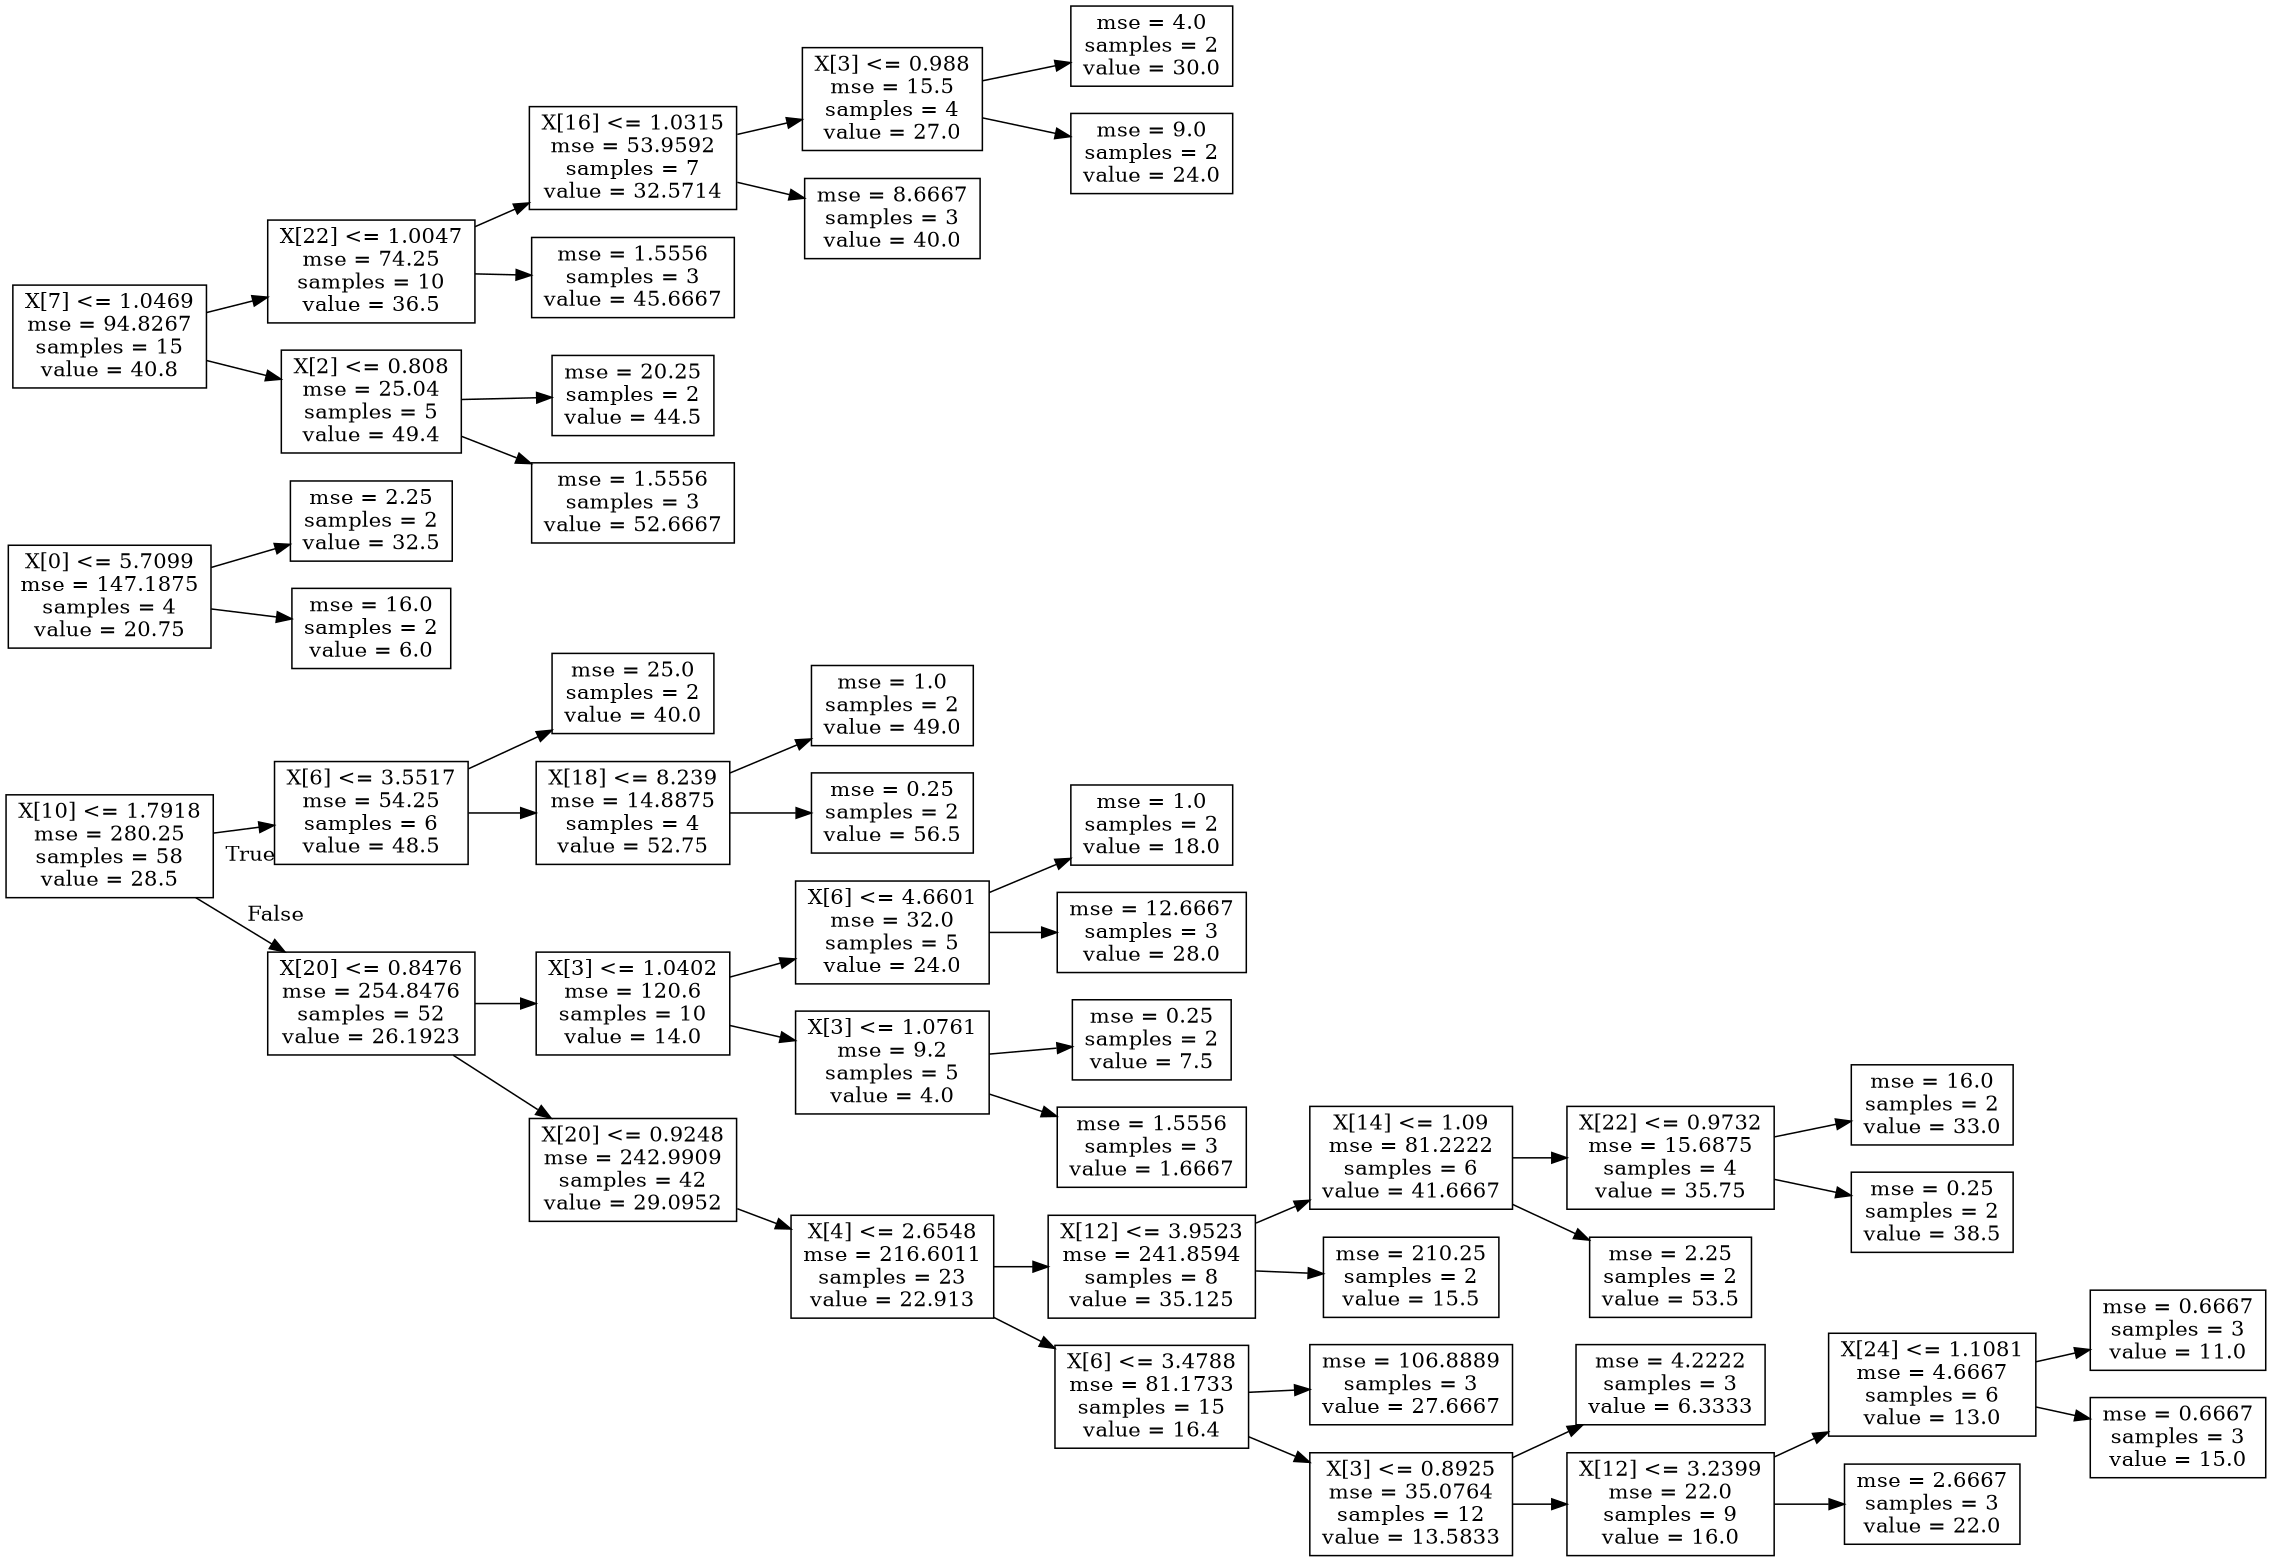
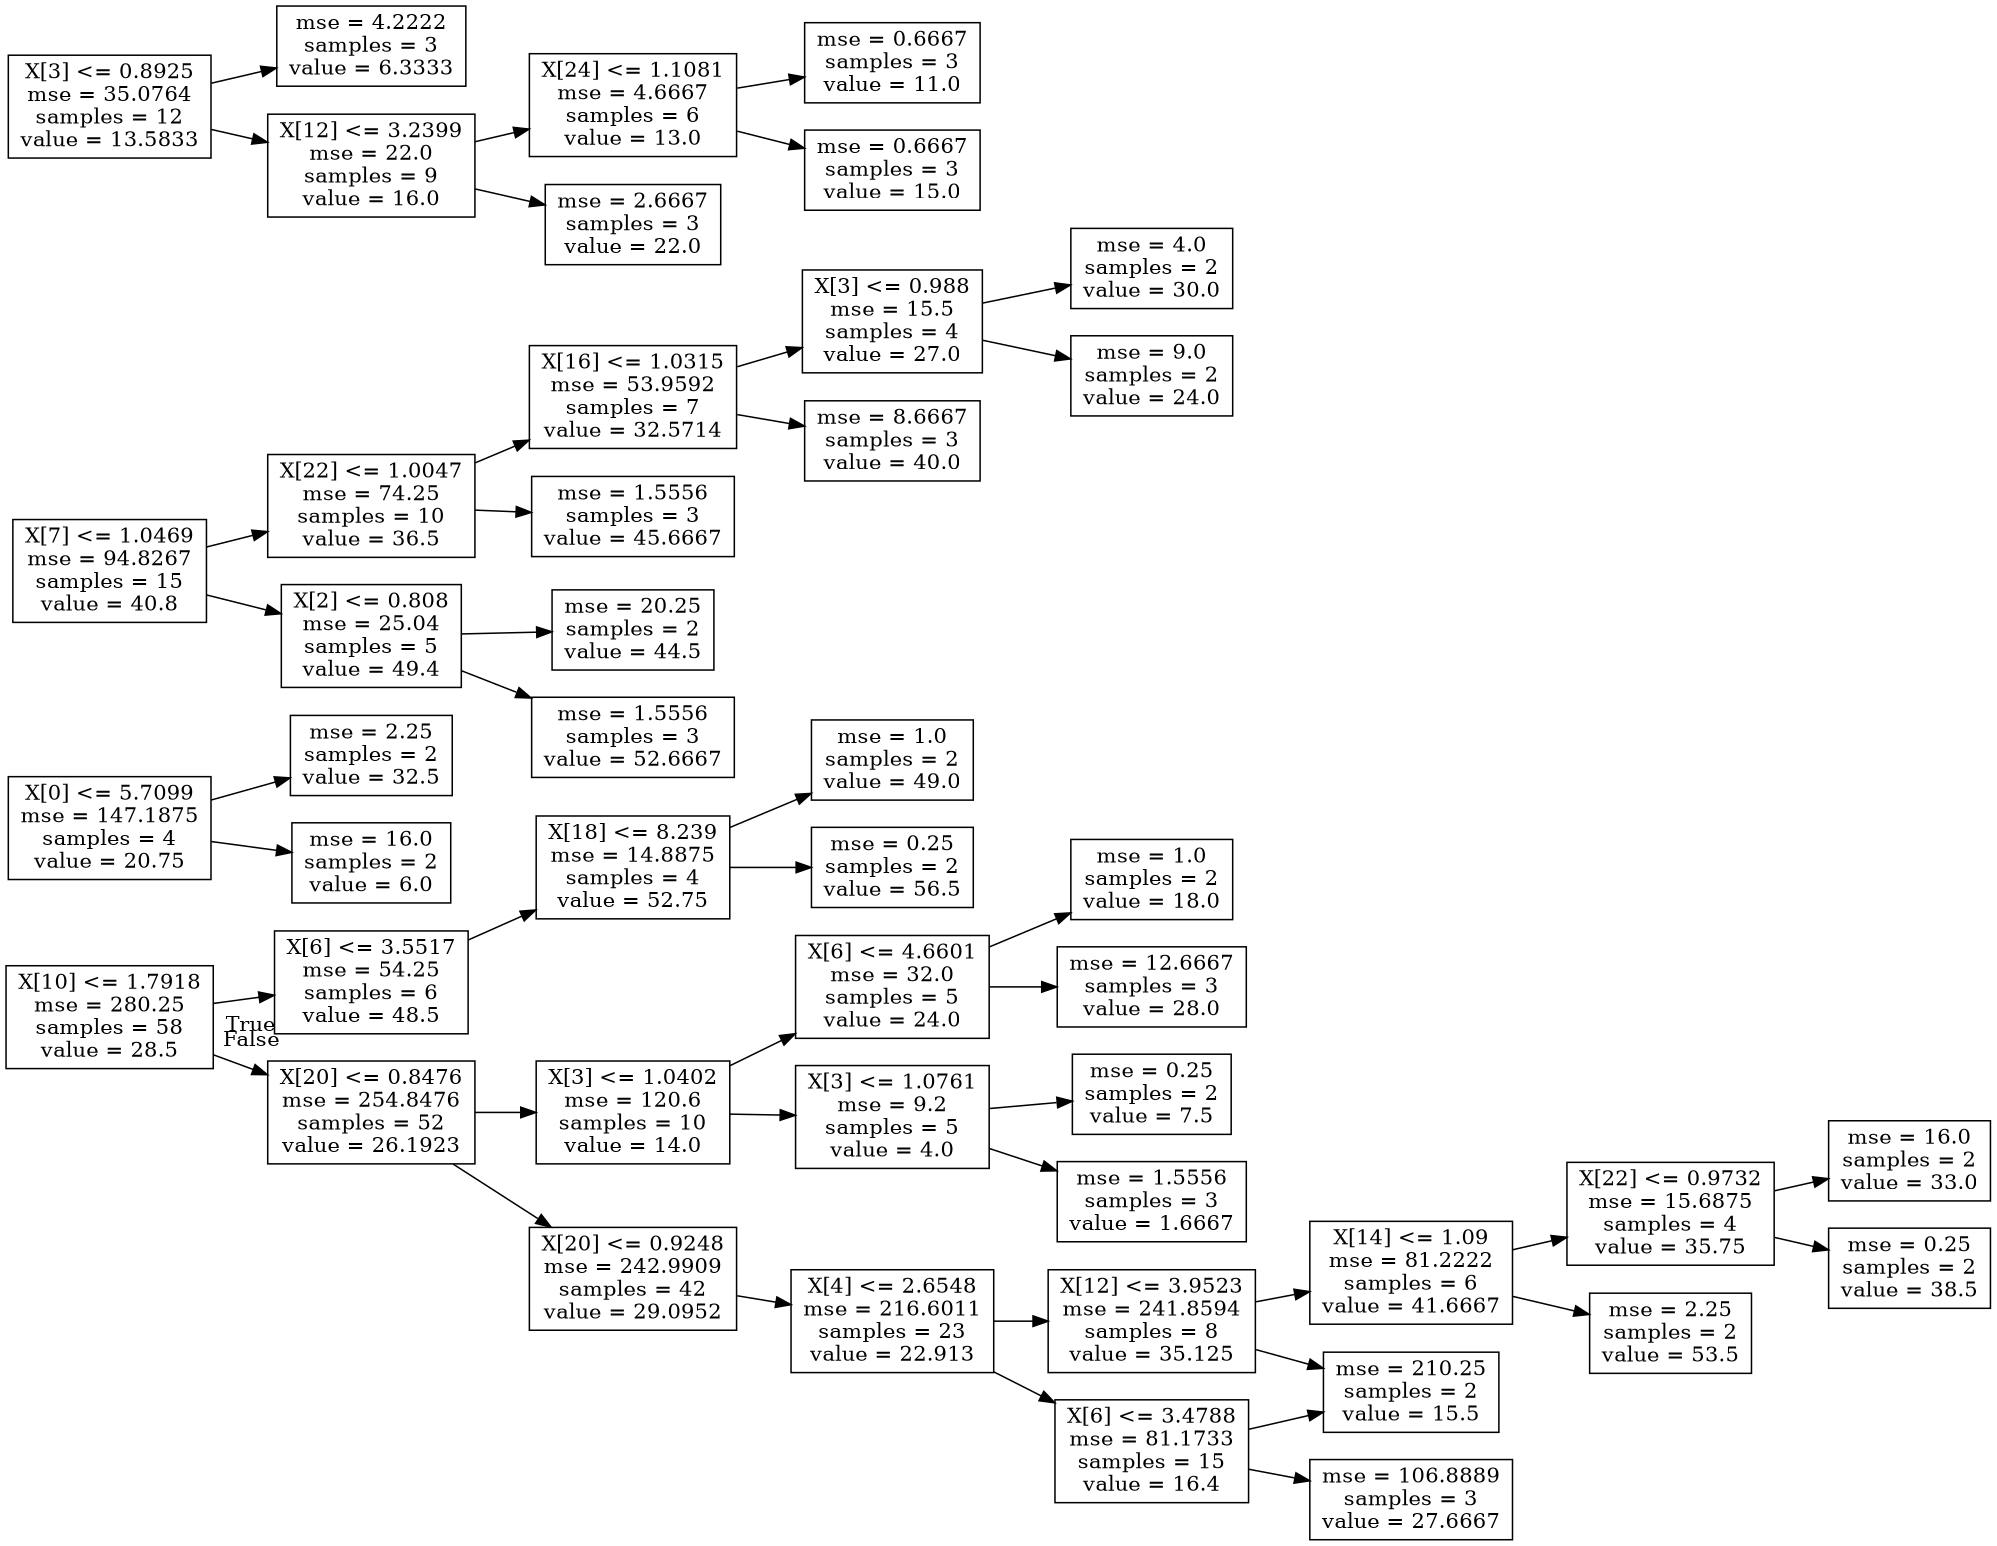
node "mse = 25.0 samples = 2 value = 40.0": removed
edge "X[6] <= 3.4788 mse = 81.1733 samples = 15 value = 16.4" -> "X[3] <= 0.8925 mse = 35.0764 samples = 12 value = 13.5833": now "X[6] <= 3.4788 mse = 81.1733 samples = 15 value = 16.4" -> "mse = 210.25 samples = 2 value = 15.5"
